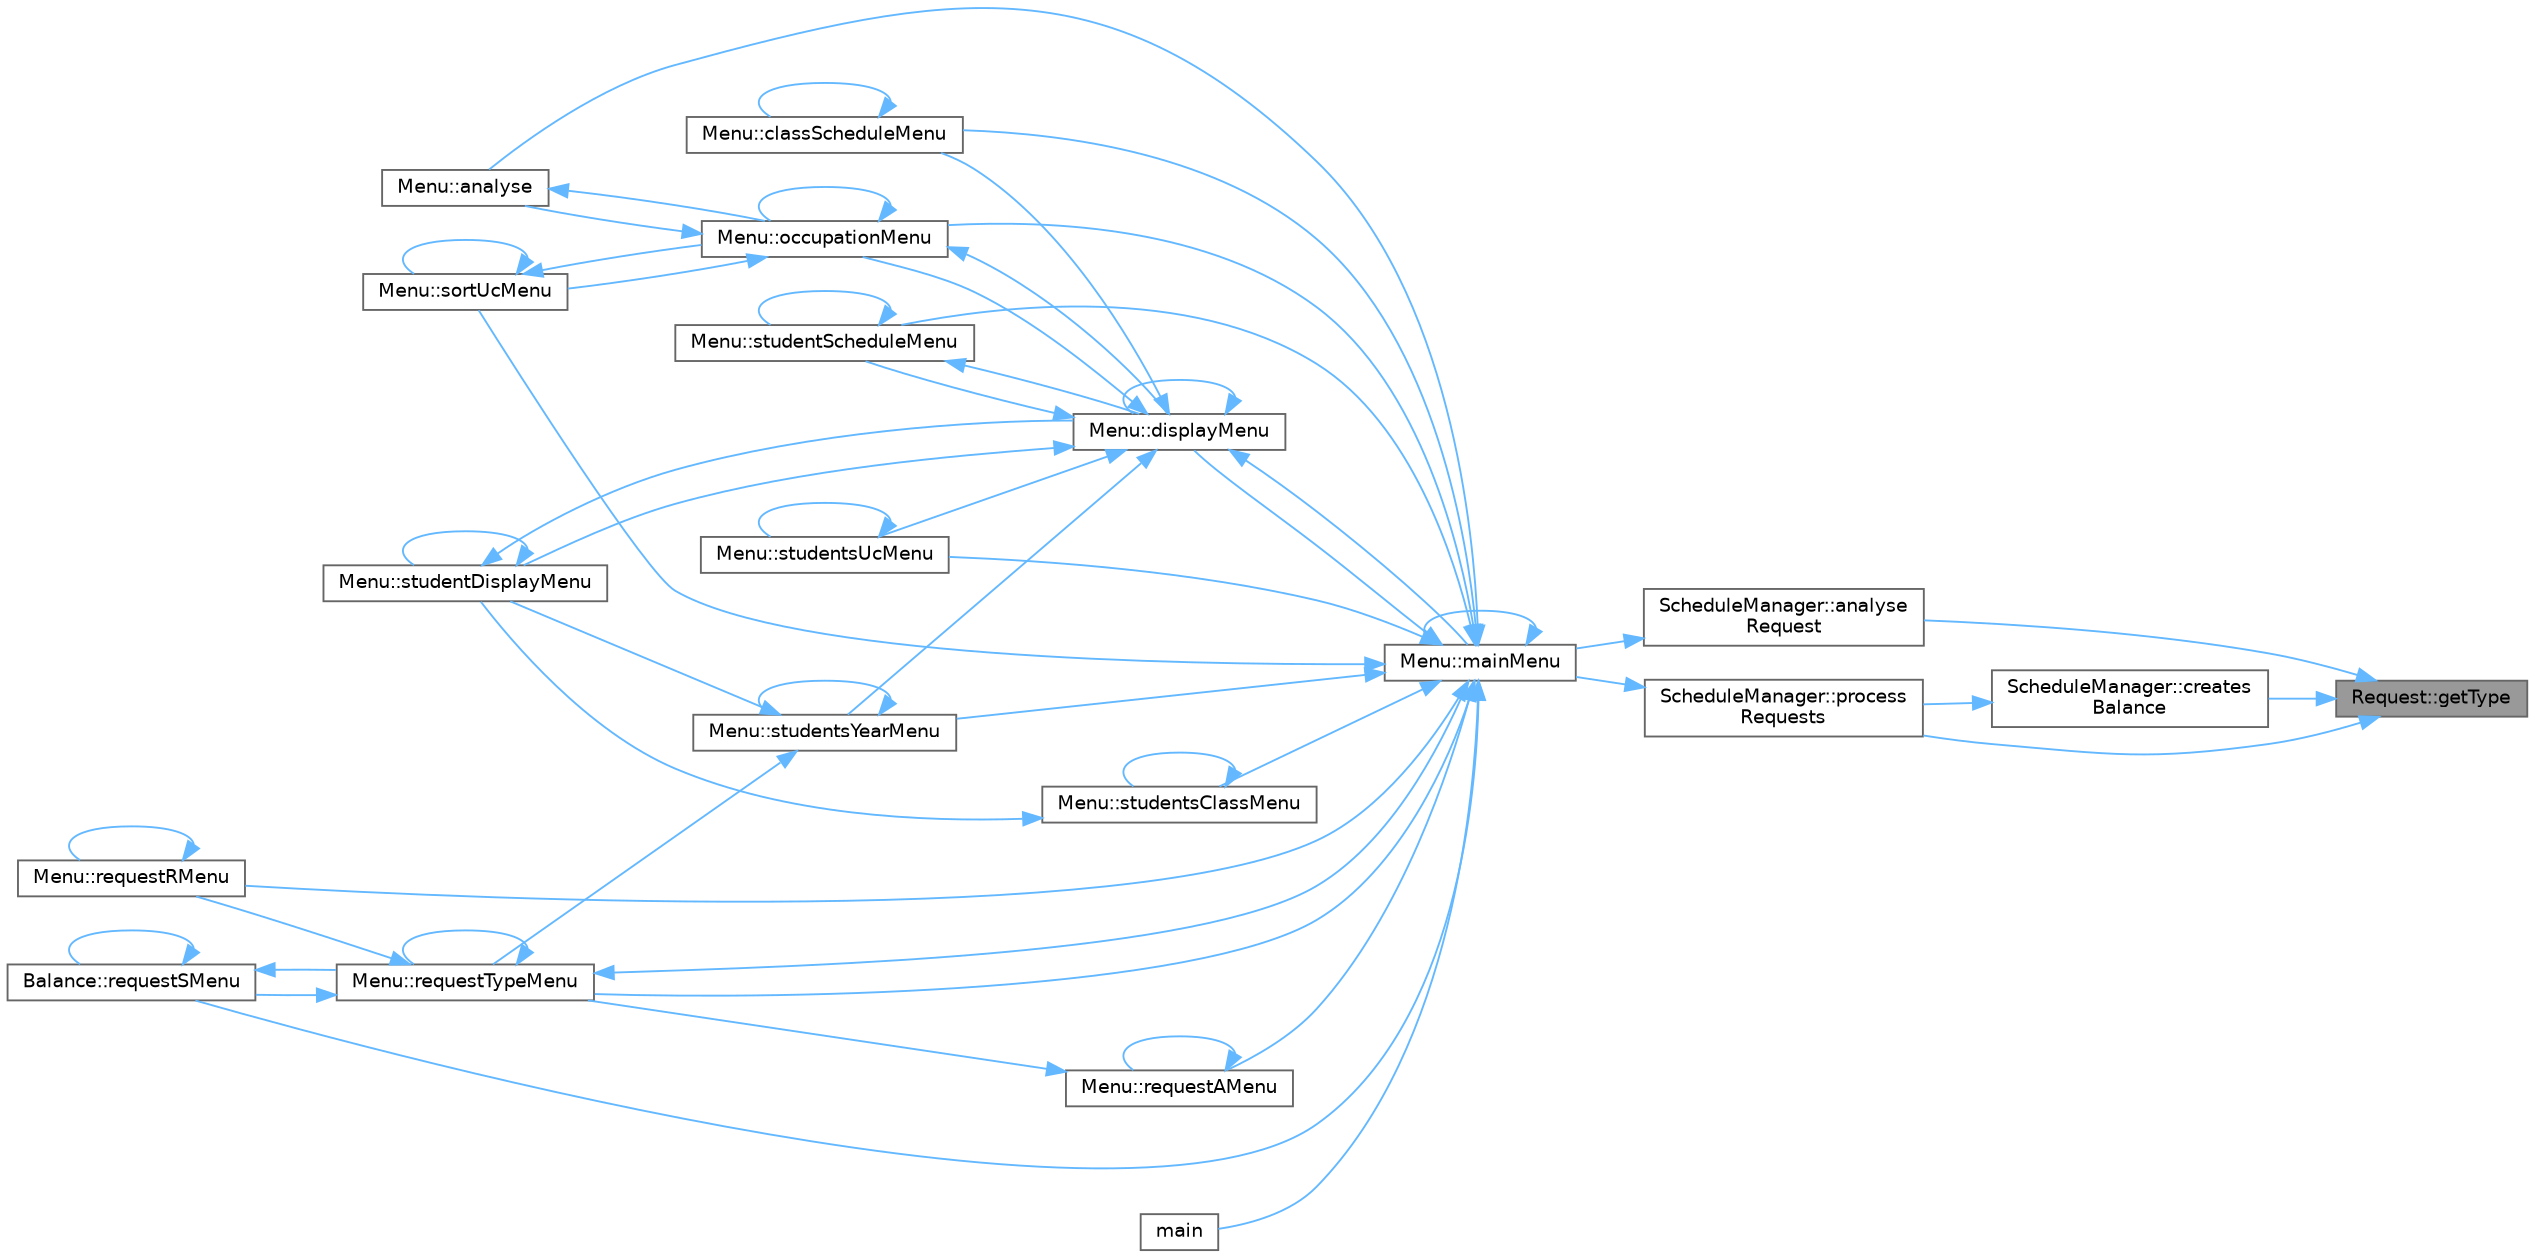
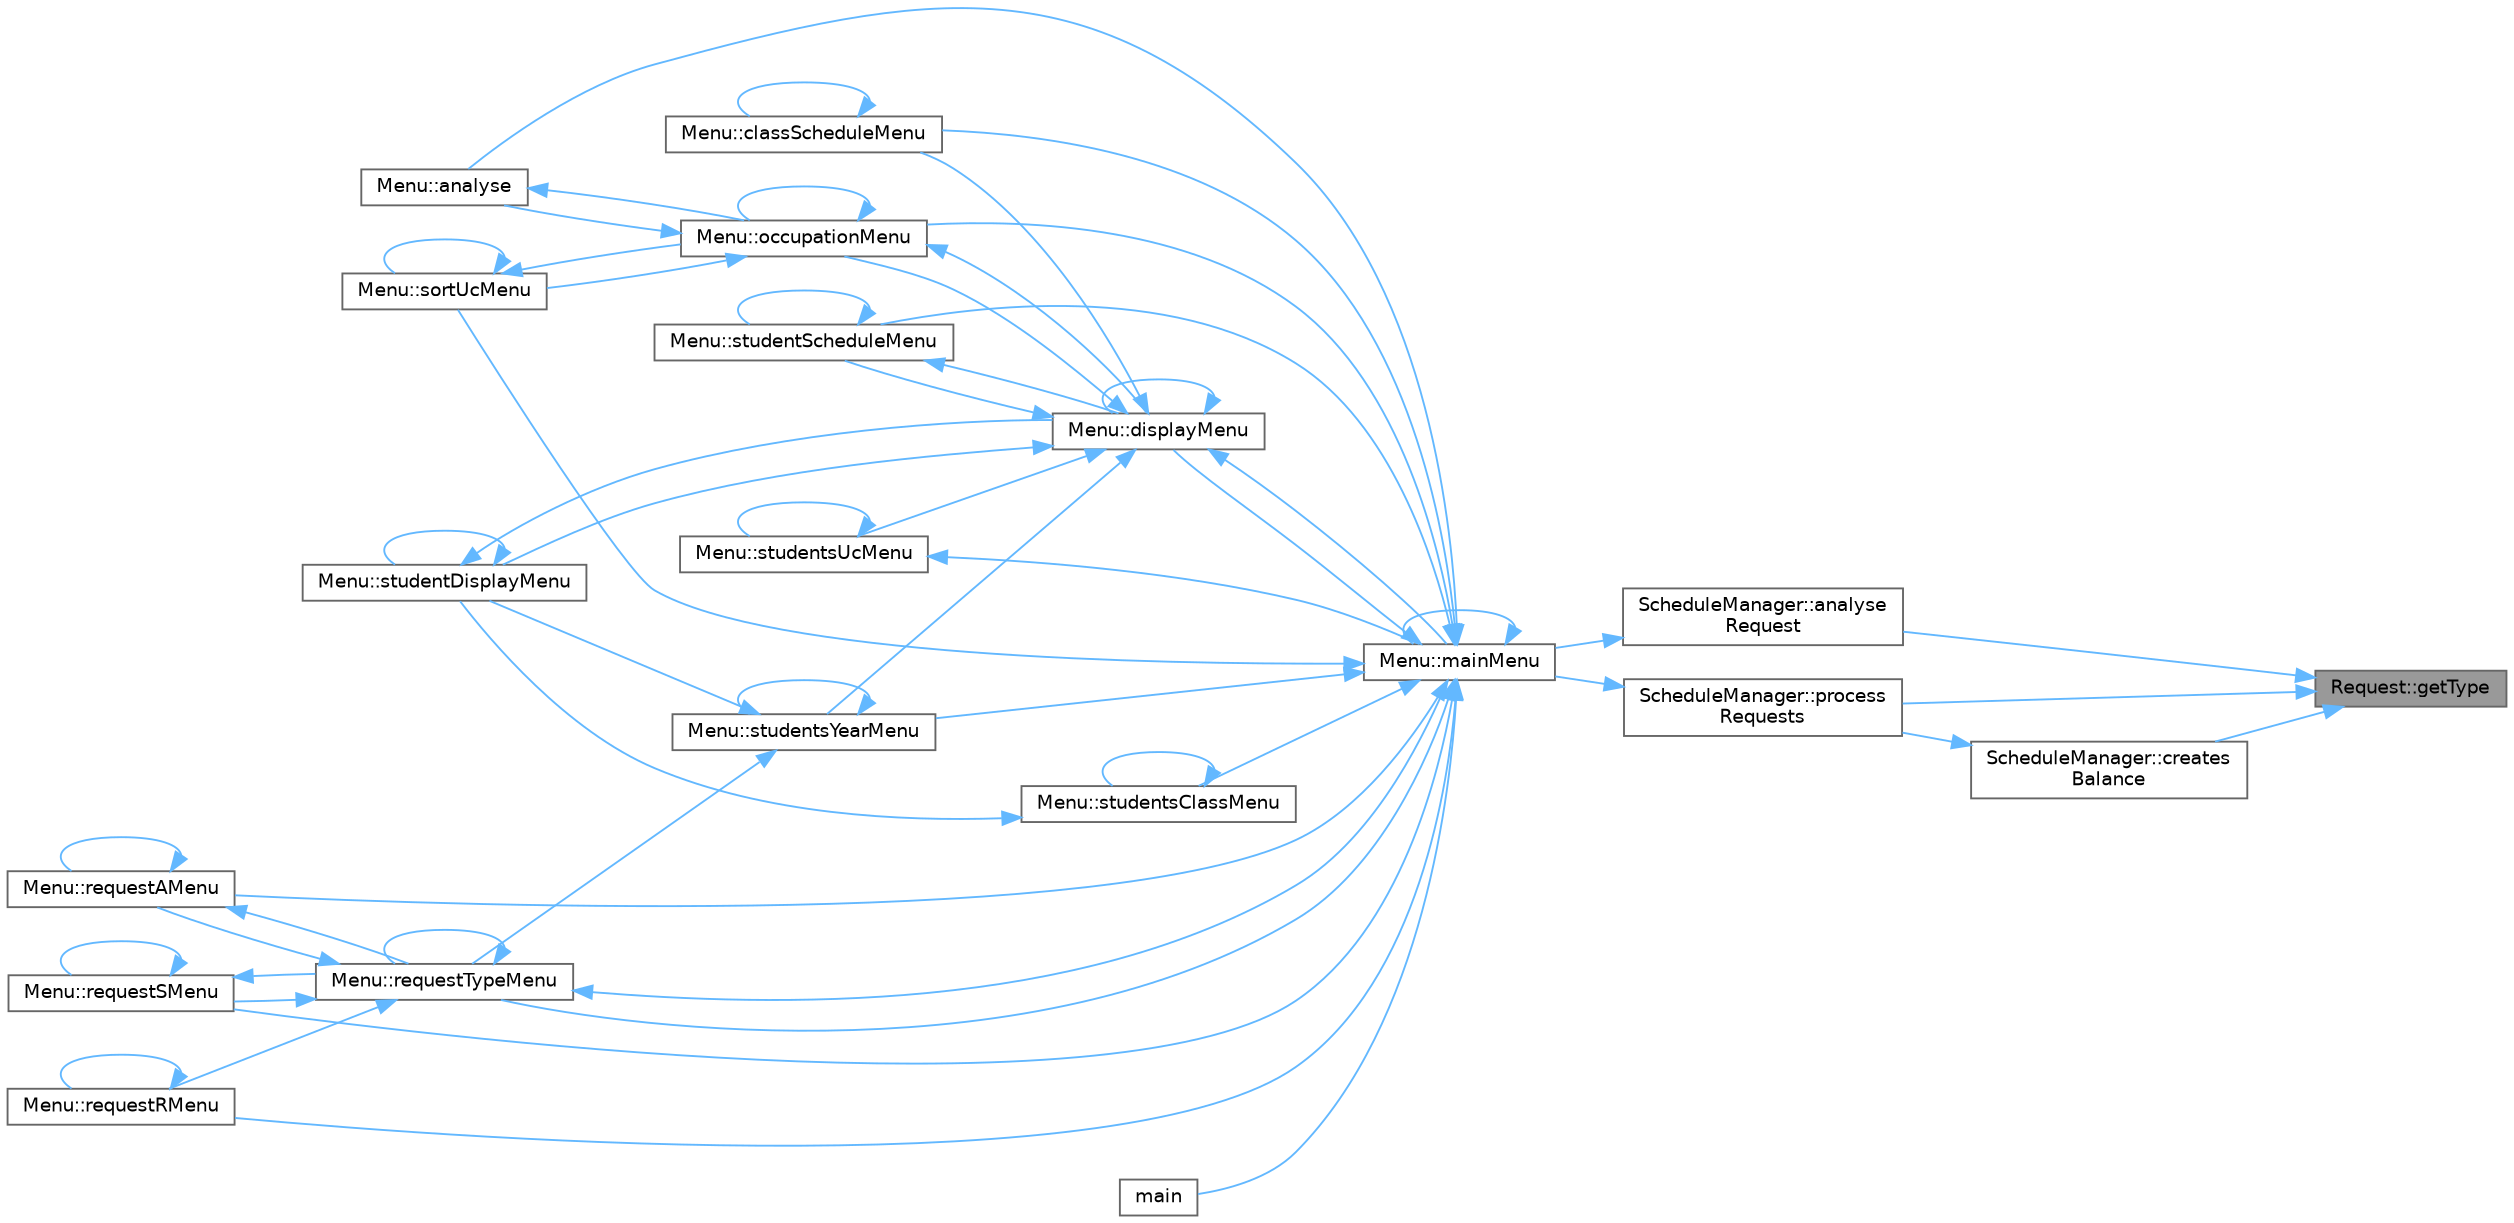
edge "Menu::studentsUcMenu" -> "Menu::mainMenu": reversed
edge "Menu::requestAMenu" -> "Menu::requestTypeMenu": added
node "Balance::requestSMenu": label "Balance::requestSMenu" -> "Menu::requestSMenu"
